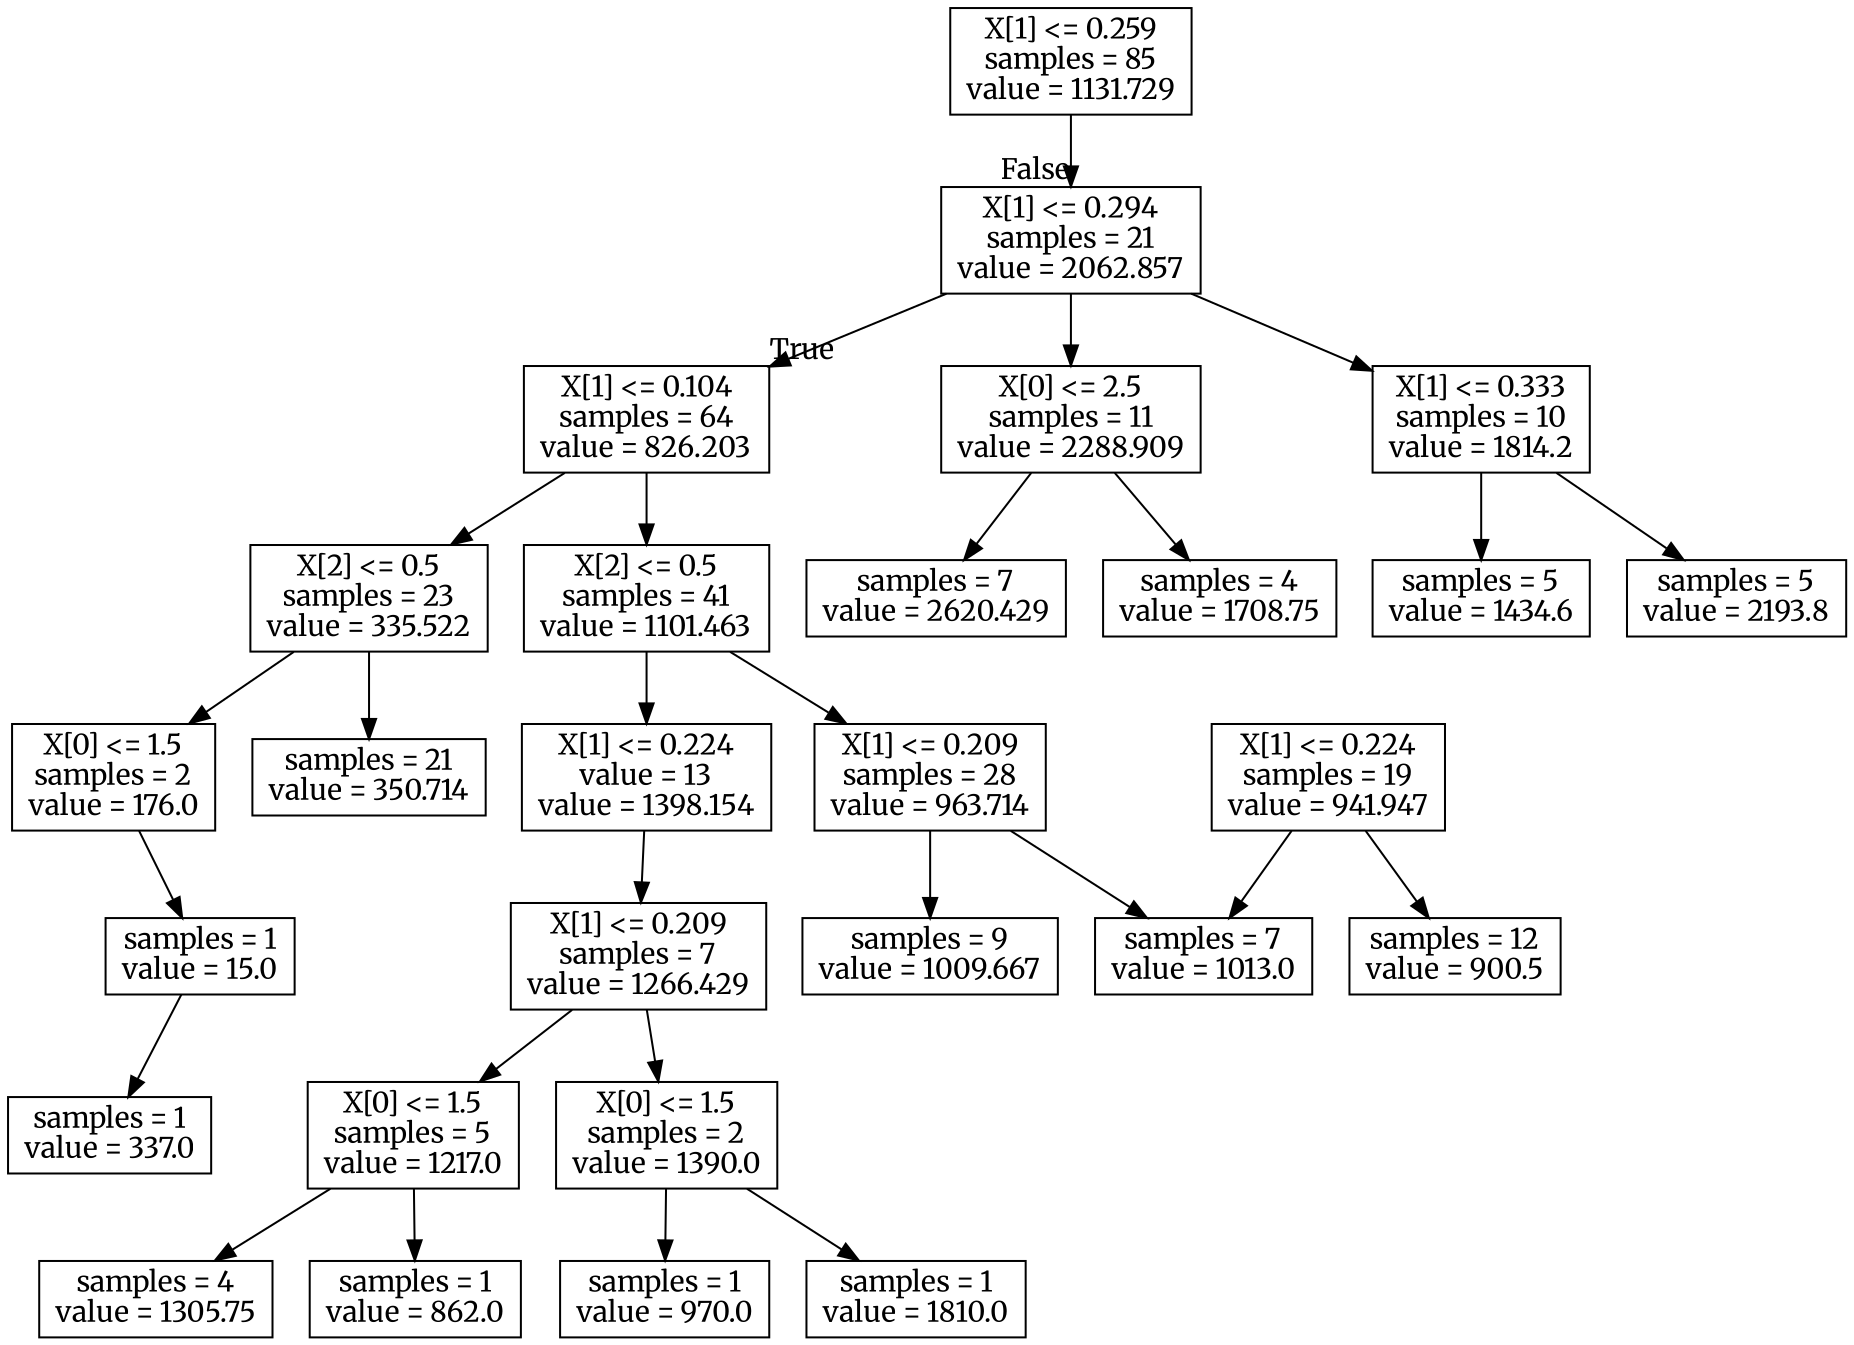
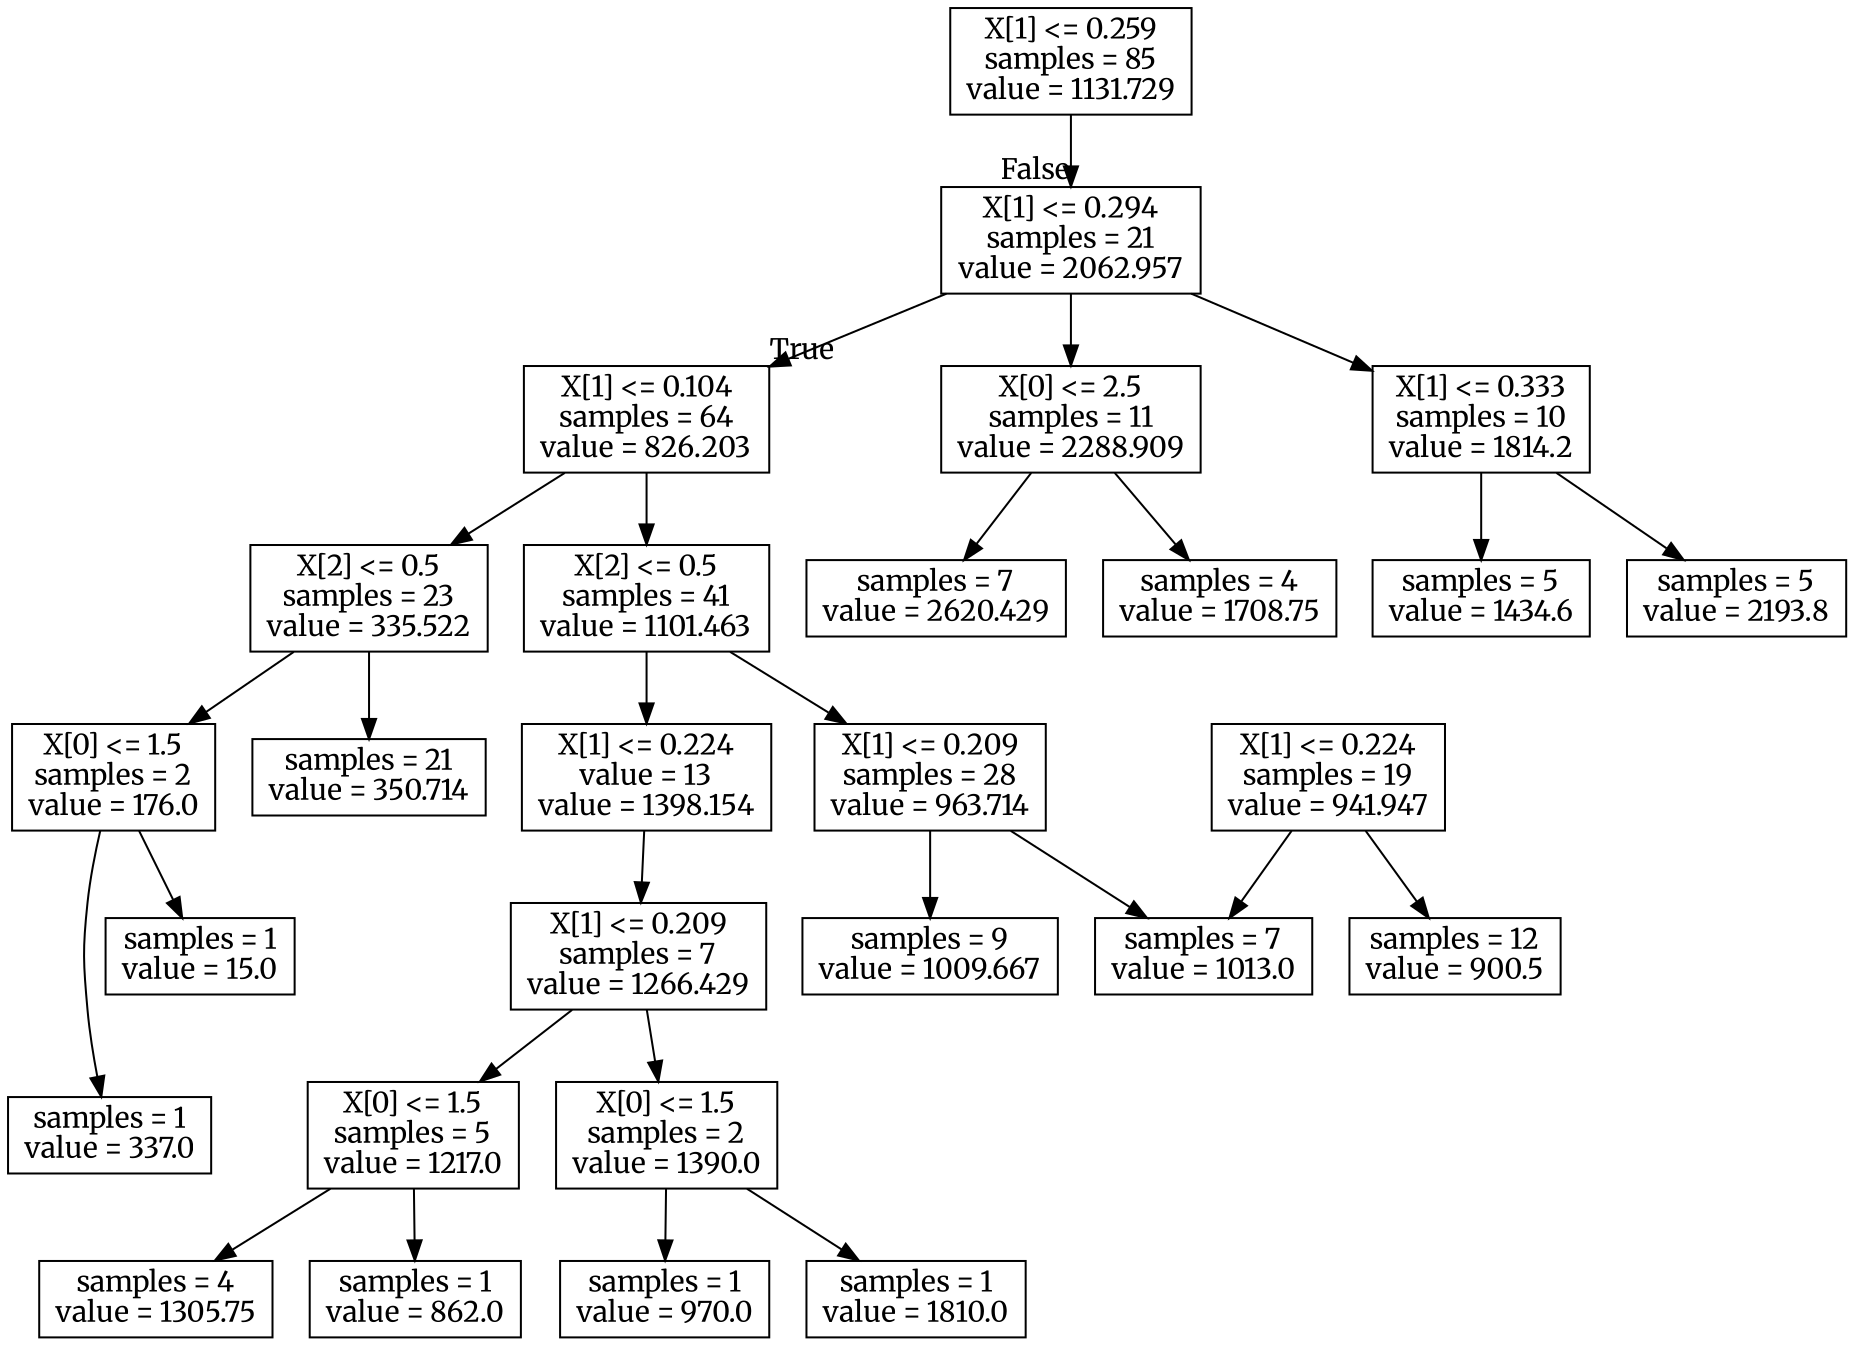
node "X[1] <= 0.294 samples = 21 value = 2062.857": label "X[1] <= 0.294 samples = 21 value = 2062.857" -> "X[1] <= 0.294 samples = 21 value = 2062.957"
edge "samples = 1 value = 15.0" -> "samples = 1 value = 337.0": now "X[0] <= 1.5 samples = 2 value = 176.0" -> "samples = 1 value = 337.0"
